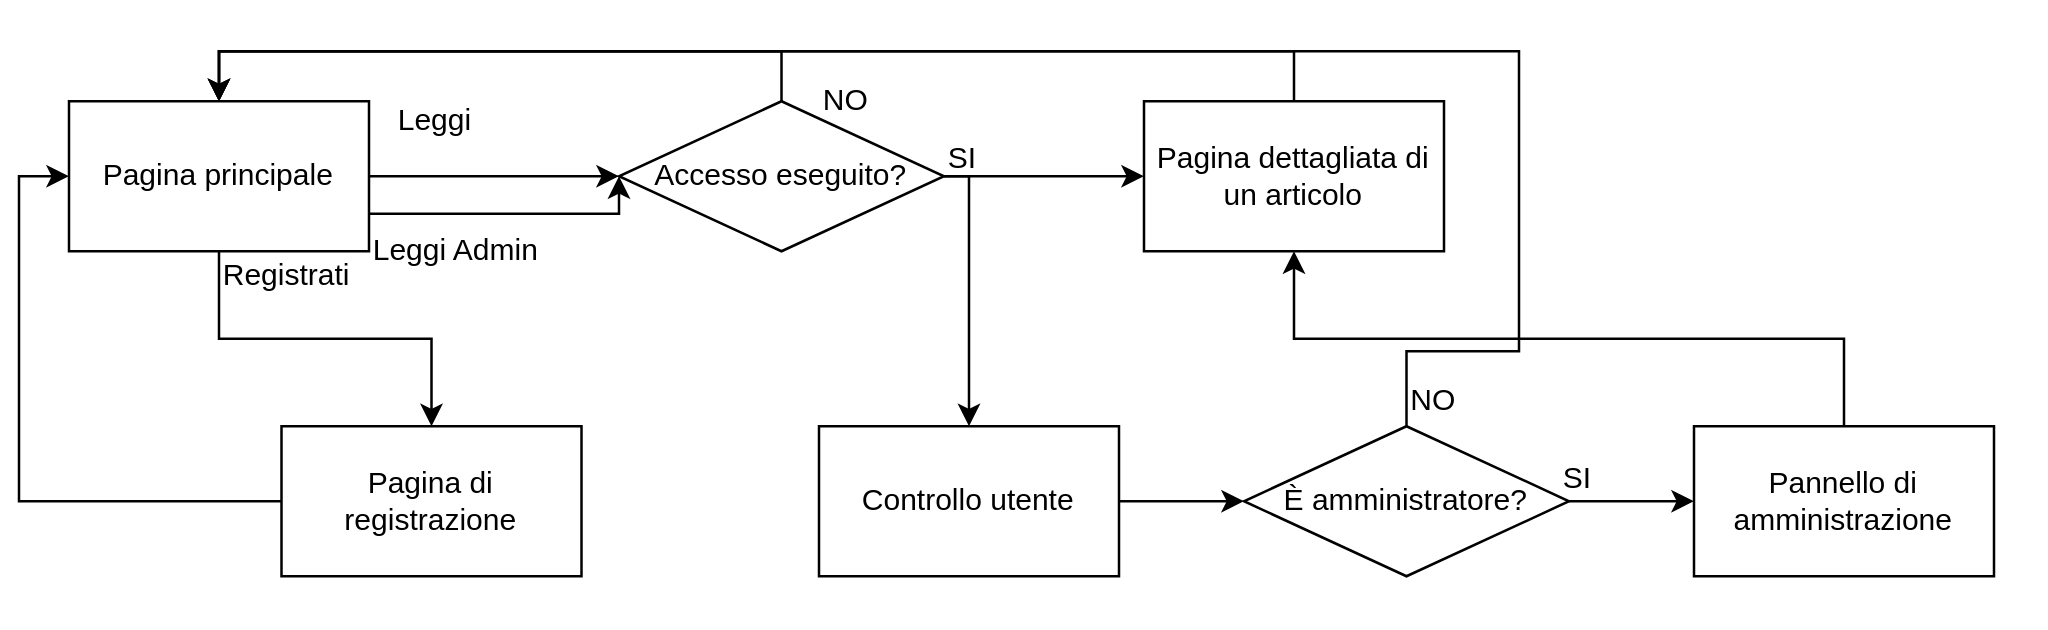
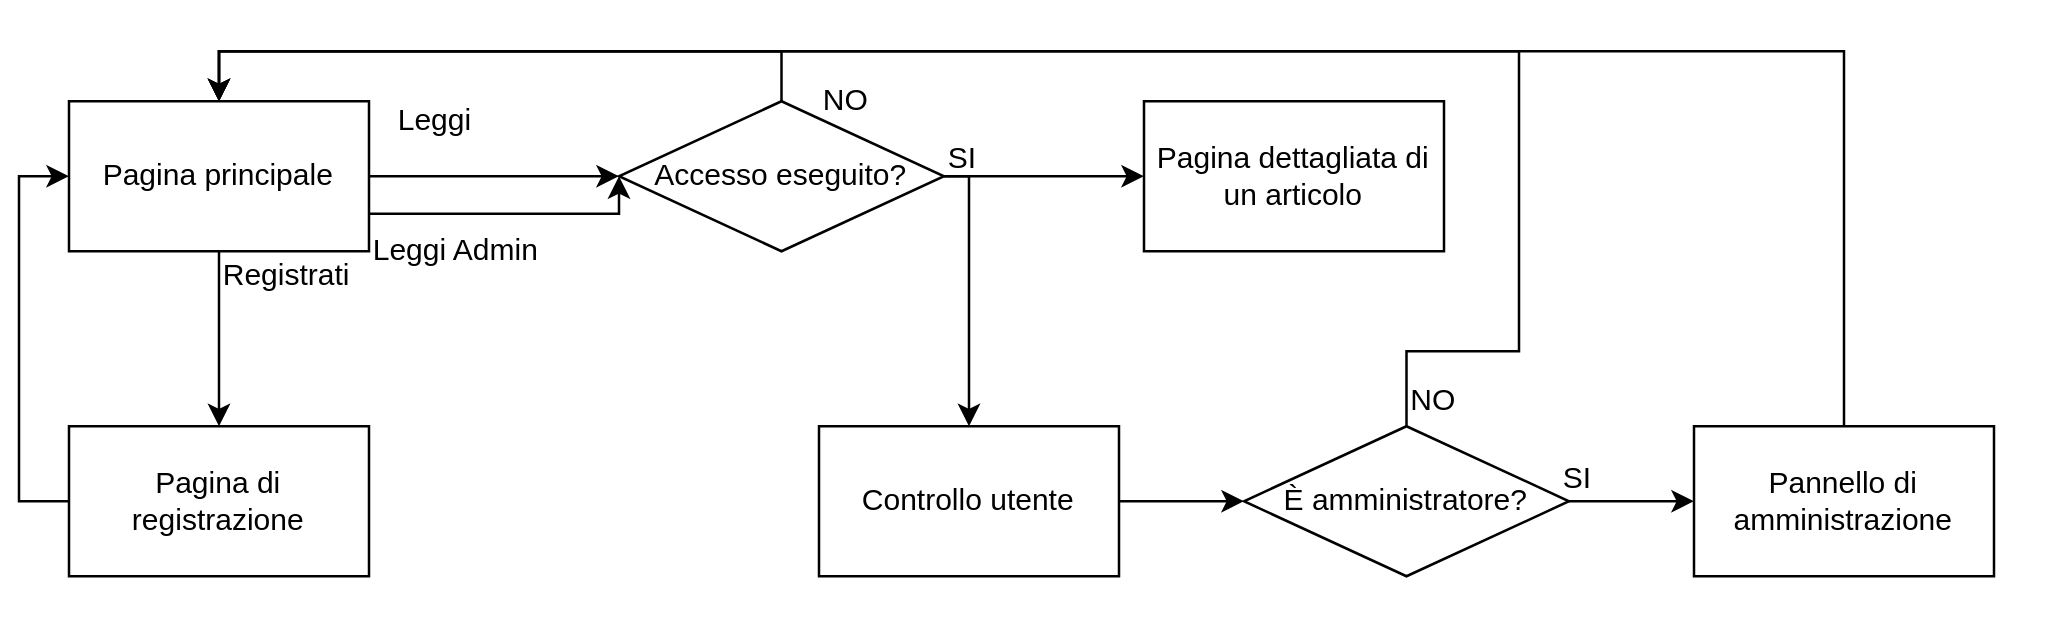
edge "Pagina dettagliata di un articolo" -> "Pagina principale": removed
edge "Pannello di amministrazione" -> "Pagina dettagliata di un articolo": now "Pannello di amministrazione" -> "Pagina principale"
node "Pagina di registrazione": moved (431, 501) -> (219, 501)
